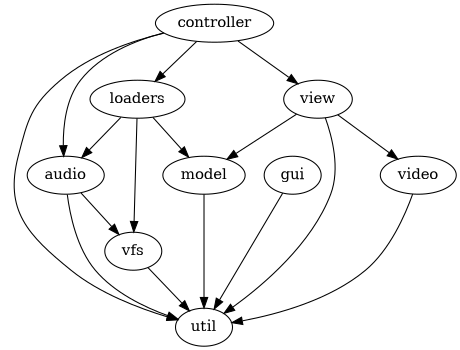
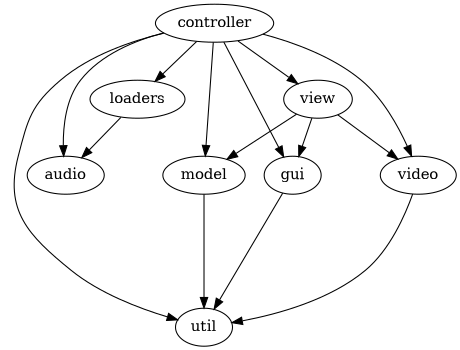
edge "controller" -> "video": added
edge "controller" -> "gui": added
edge "loaders" -> "model": now "controller" -> "model"
edge "view" -> "util": now "view" -> "gui"
node "vfs": removed
edge "audio" -> "util": removed
